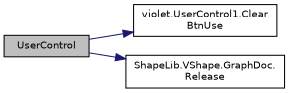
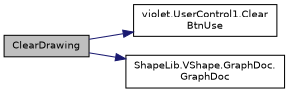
node "UserControl": label "UserControl" -> "ClearDrawing"
node "ShapeLib.VShape.GraphDoc. Release": label "ShapeLib.VShape.GraphDoc. Release" -> "ShapeLib.VShape.GraphDoc. GraphDoc"
